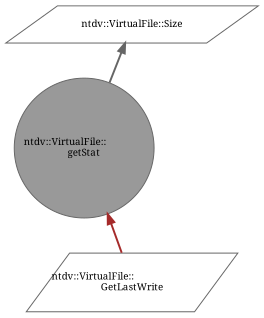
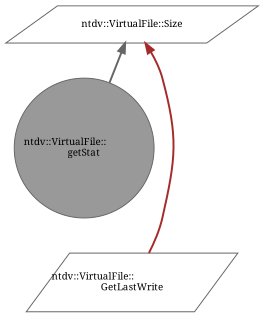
edge "ntdv::VirtualFile:: GetLastWrite" -> "ntdv::VirtualFile:: getStat": now "ntdv::VirtualFile:: GetLastWrite" -> "ntdv::VirtualFile::Size"
